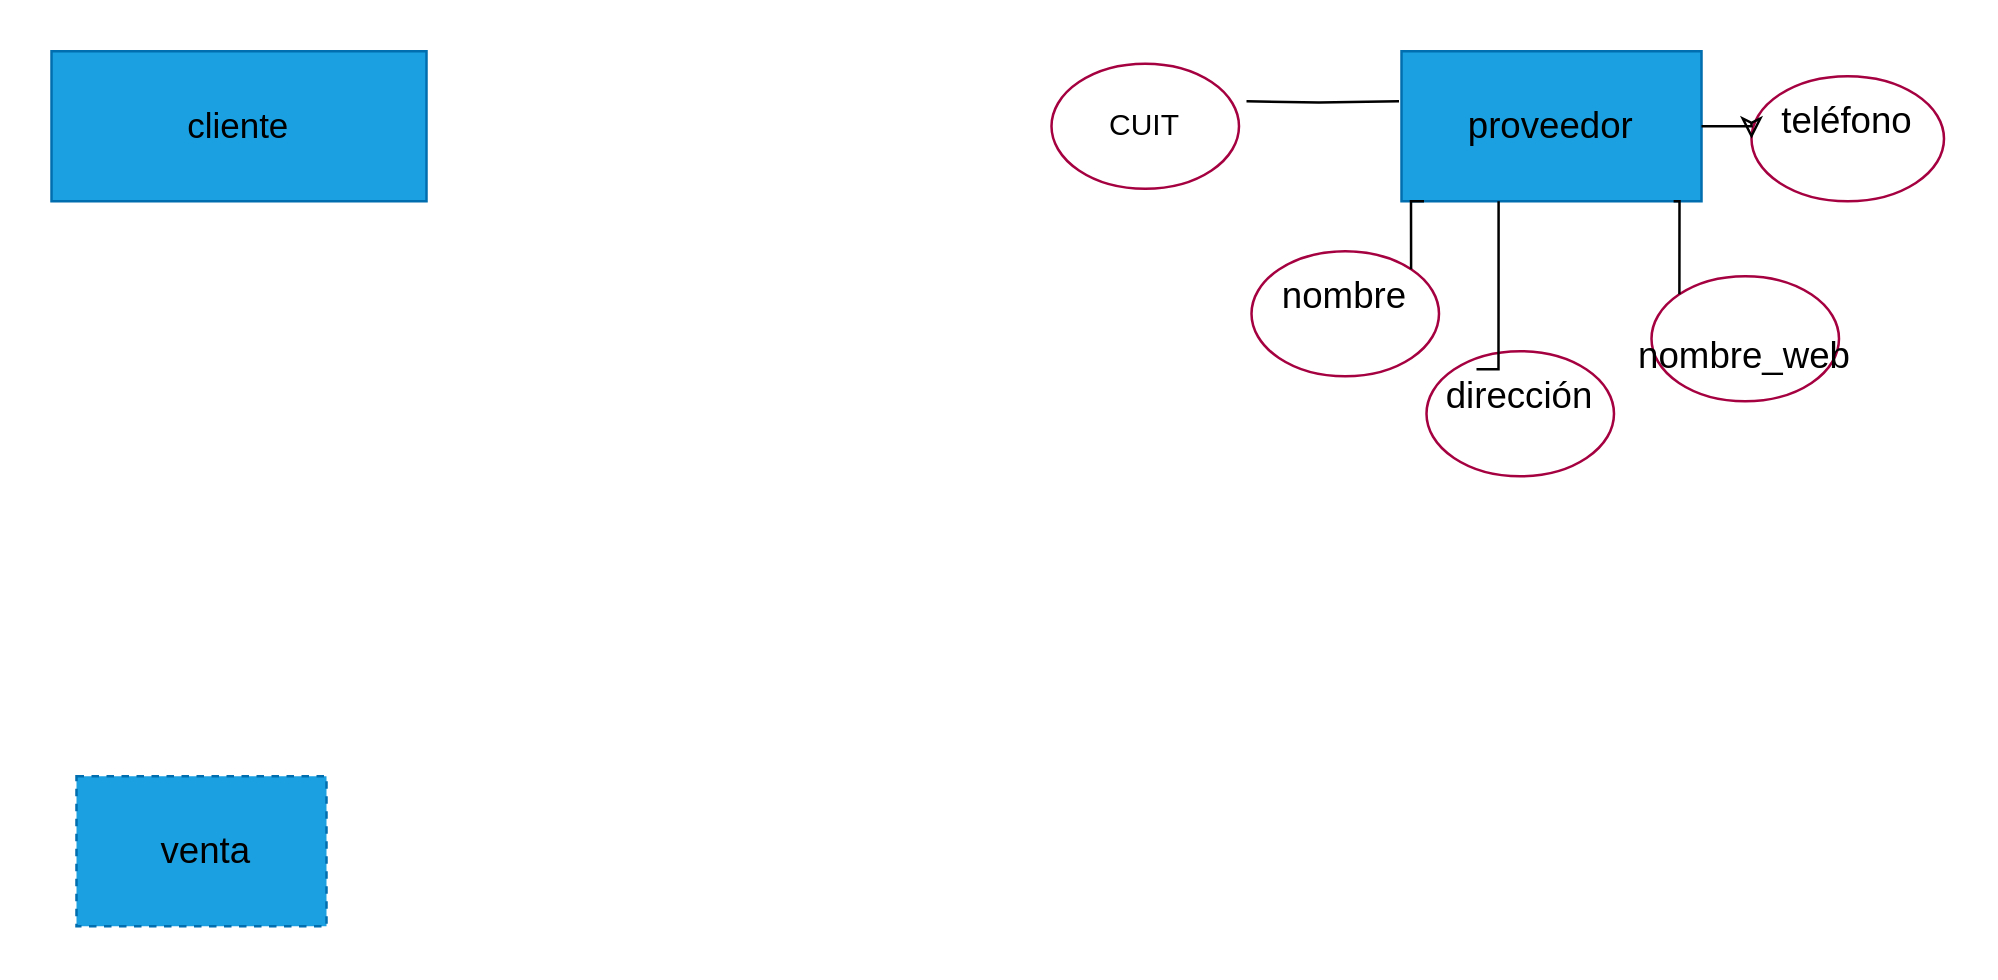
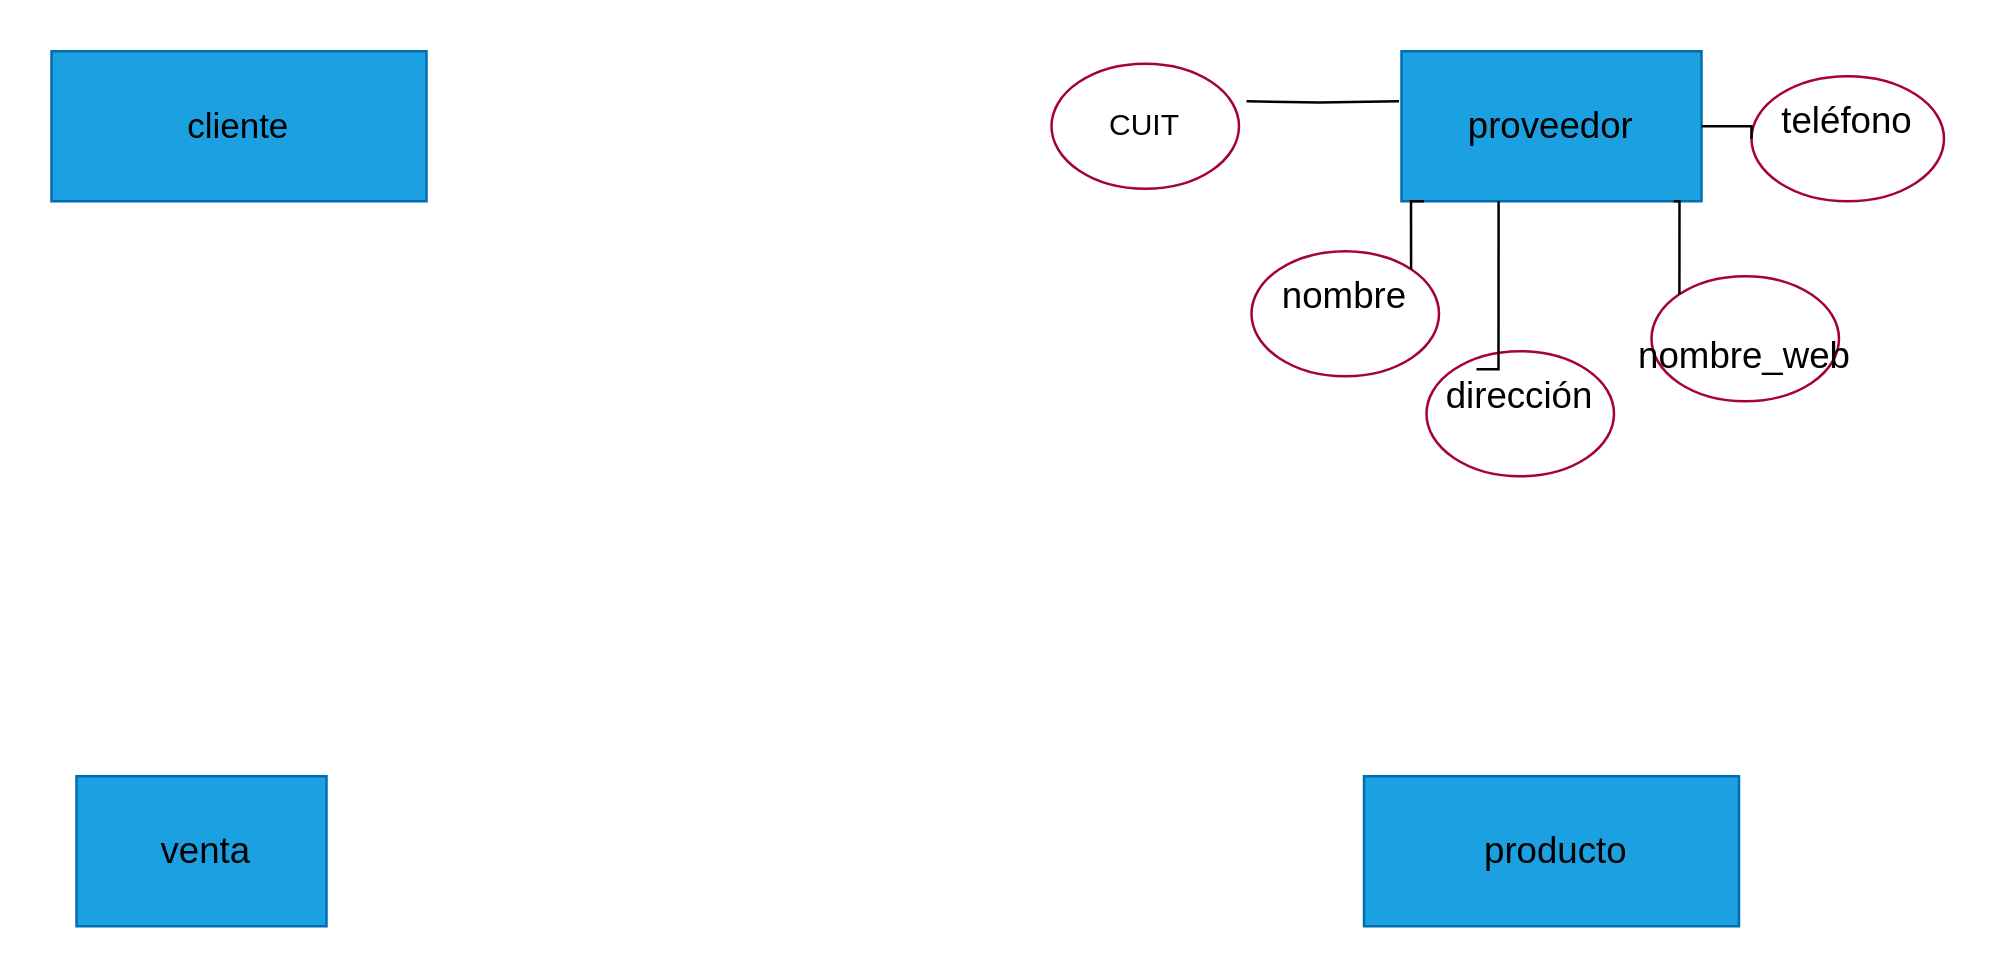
edge "proveedor" -> "teléfono": arrowhead classic -> none
node "venta": style dashed -> solid
node "producto": added
